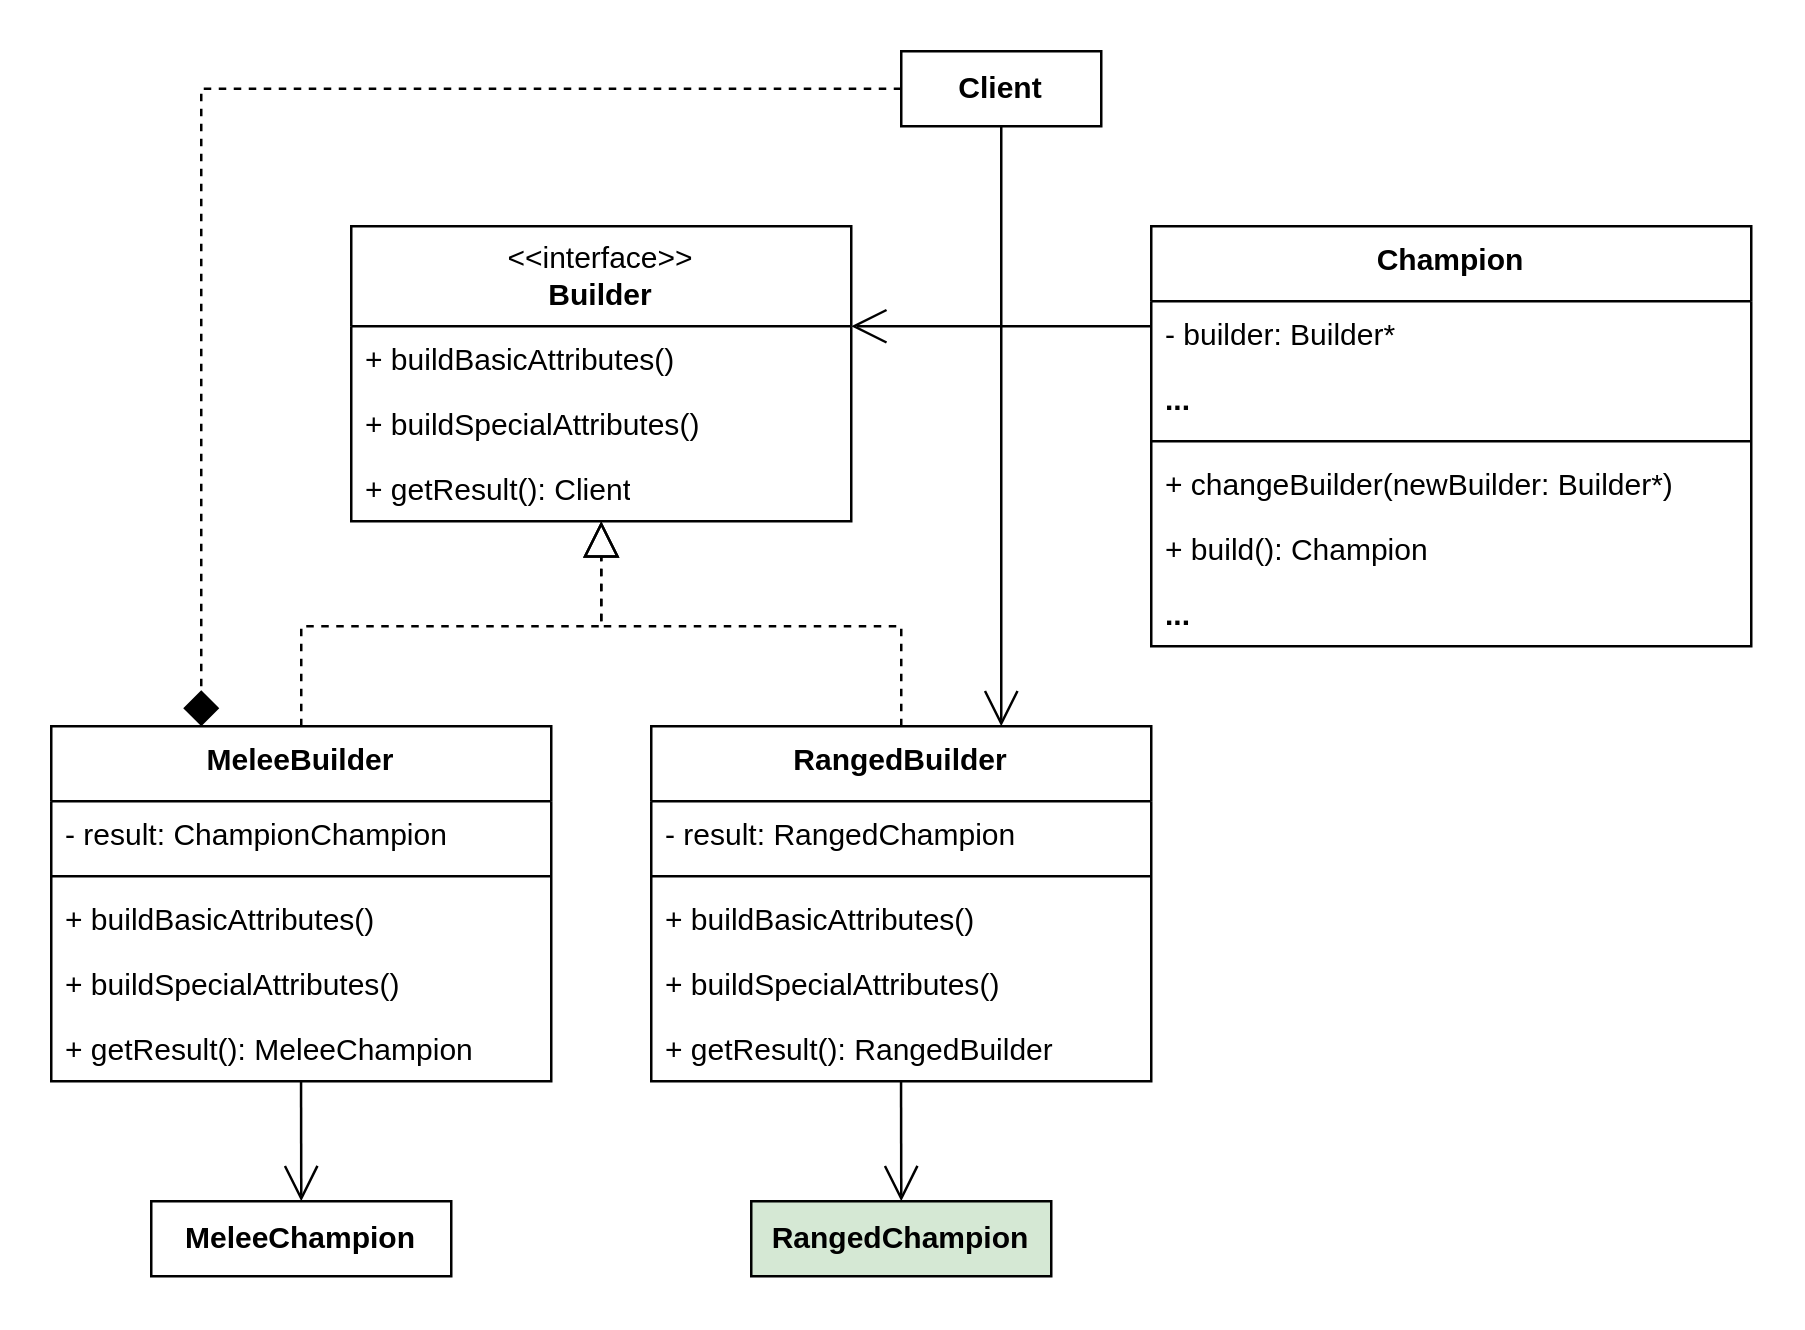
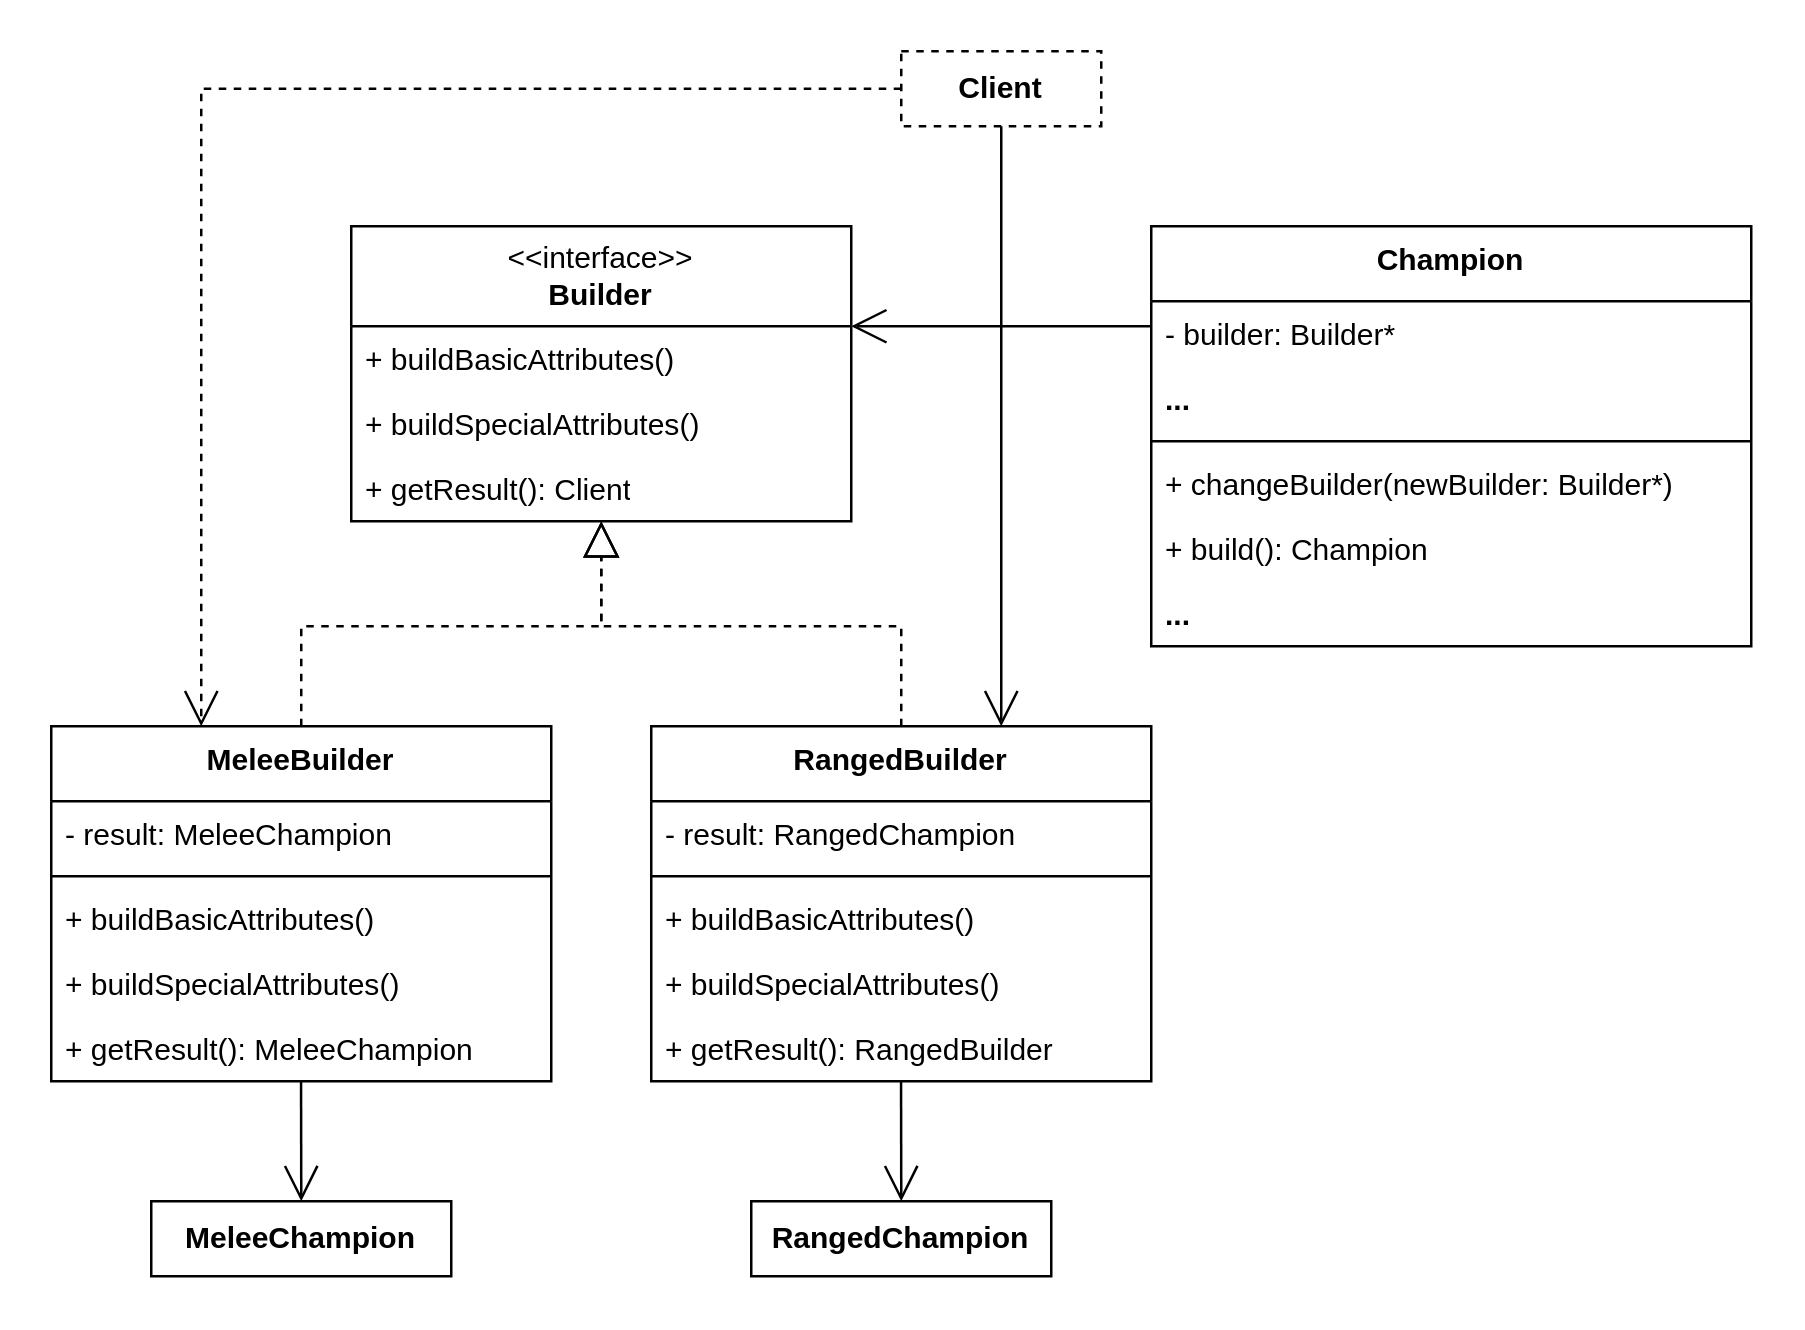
node "Client": style solid -> dashed
edge "Client" -> "MeleeBuilder": arrowhead diamond -> open
node "- result: ChampionChampion": label "- result: ChampionChampion" -> "- result: MeleeChampion"
node "RangedChampion": fillcolor #d5e8d4 -> #ffffff
